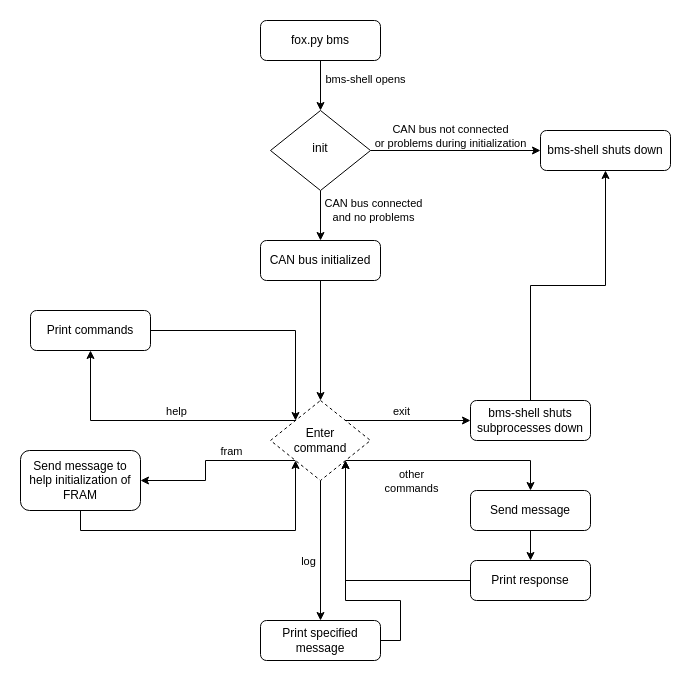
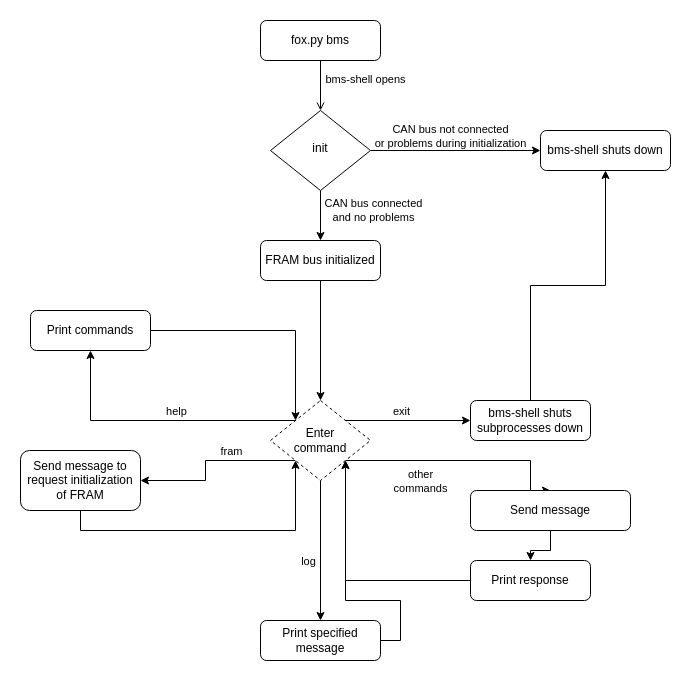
edge "fox.py bms" -> "init": arrowhead classic -> open
node "CAN bus initialized": label "CAN bus initialized" -> "FRAM bus initialized"
node "Send message to help initialization of FRAM": label "Send message to help initialization of FRAM" -> "Send message to request initialization of FRAM"
node "Send message": size 120x40 -> 160x40
